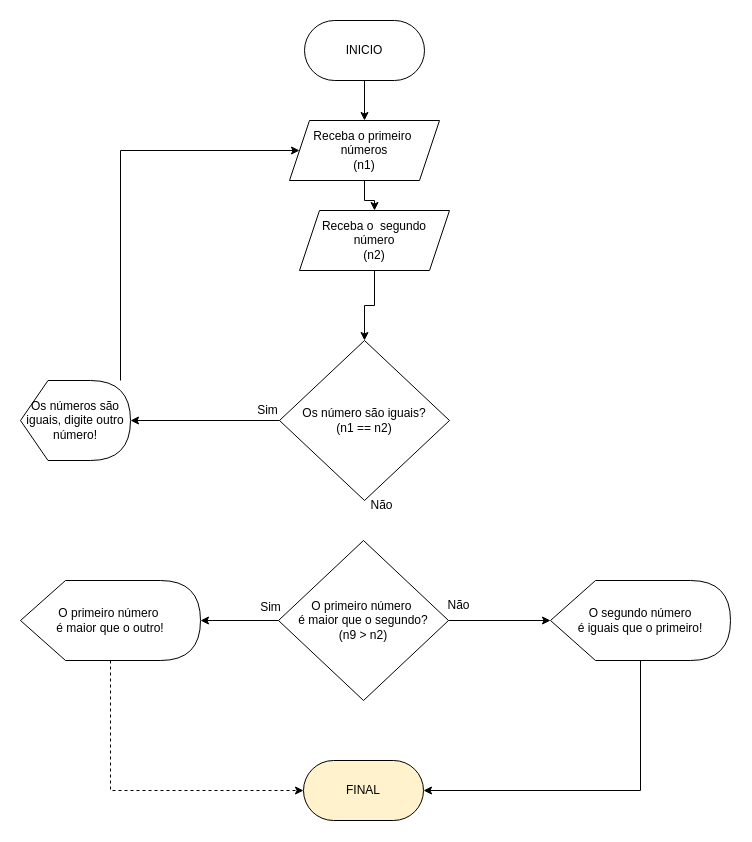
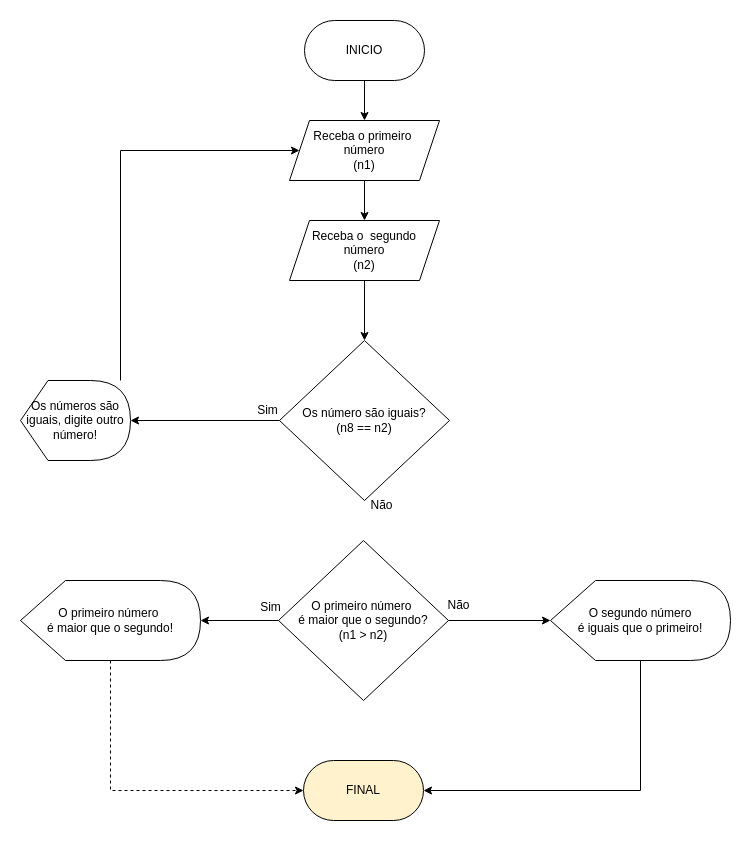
node "Receba o primeiro números (n1)": label "Receba o primeiro números (n1)" -> "Receba o primeiro número (n1)"
node "Receba o segundo número (n2)": moved (375, 241) -> (365, 251)
node "Os número são iguais? (n1 == n2)": label "Os número são iguais? (n1 == n2)" -> "Os número são iguais? (n8 == n2)"
node "O primeiro número é maior que o outro!": label "O primeiro número é maior que o outro!" -> "O primeiro número é maior que o segundo!"
node "O primeiro número é maior que o segundo? (n9 > n2)": label "O primeiro número é maior que o segundo? (n9 > n2)" -> "O primeiro número é maior que o segundo? (n1 > n2)"
